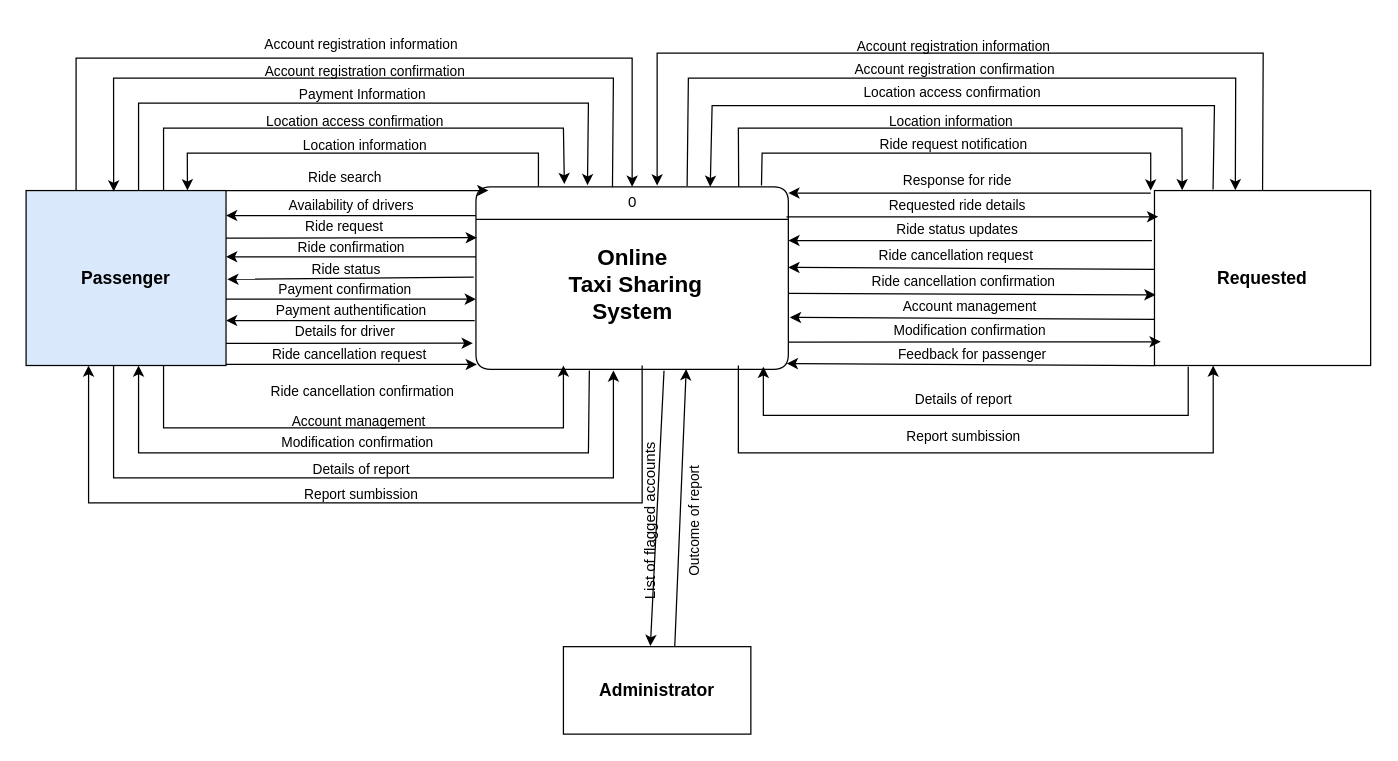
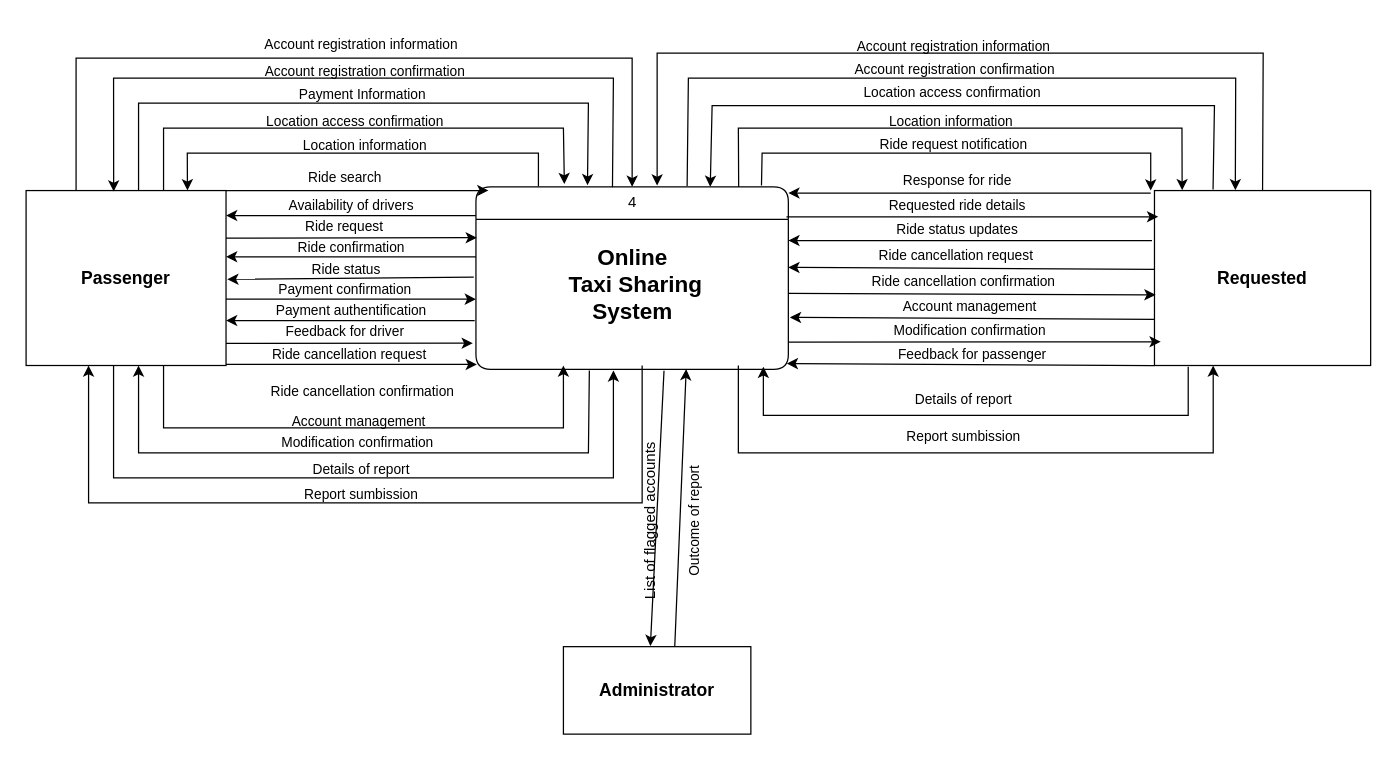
node "0": label "0" -> "4"
node "Passenger": fillcolor #dae8fc -> #ffffff
node "Details for driver": label "Details for driver" -> "Feedback for driver"
